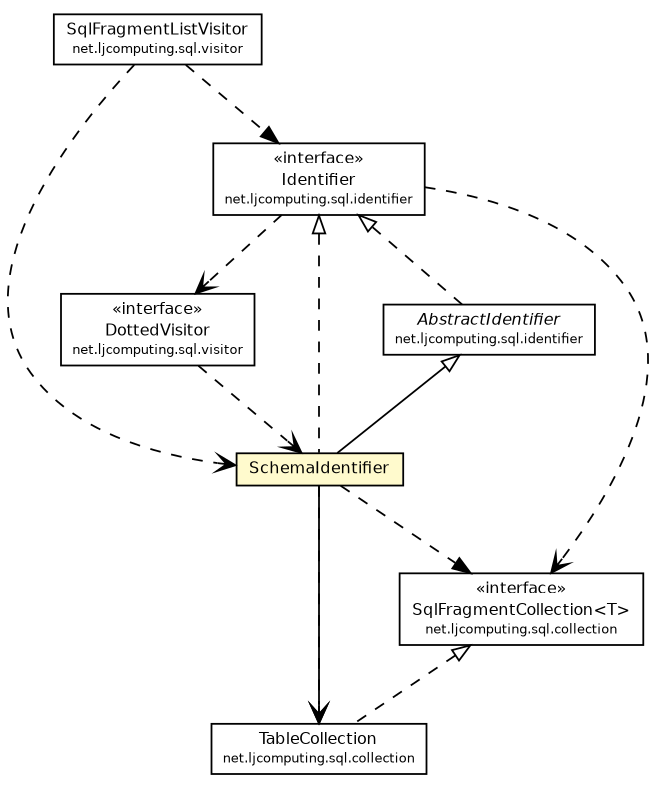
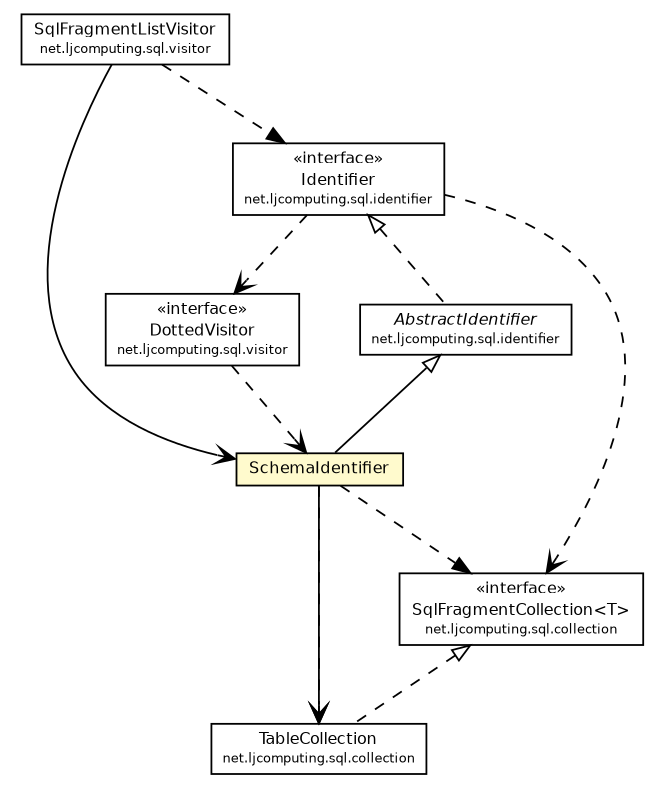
edge "SqlFragmentListVisitor" -> "SchemaIdentifier": style dashed -> solid
edge "SchemaIdentifier" -> "Identifier": removed
